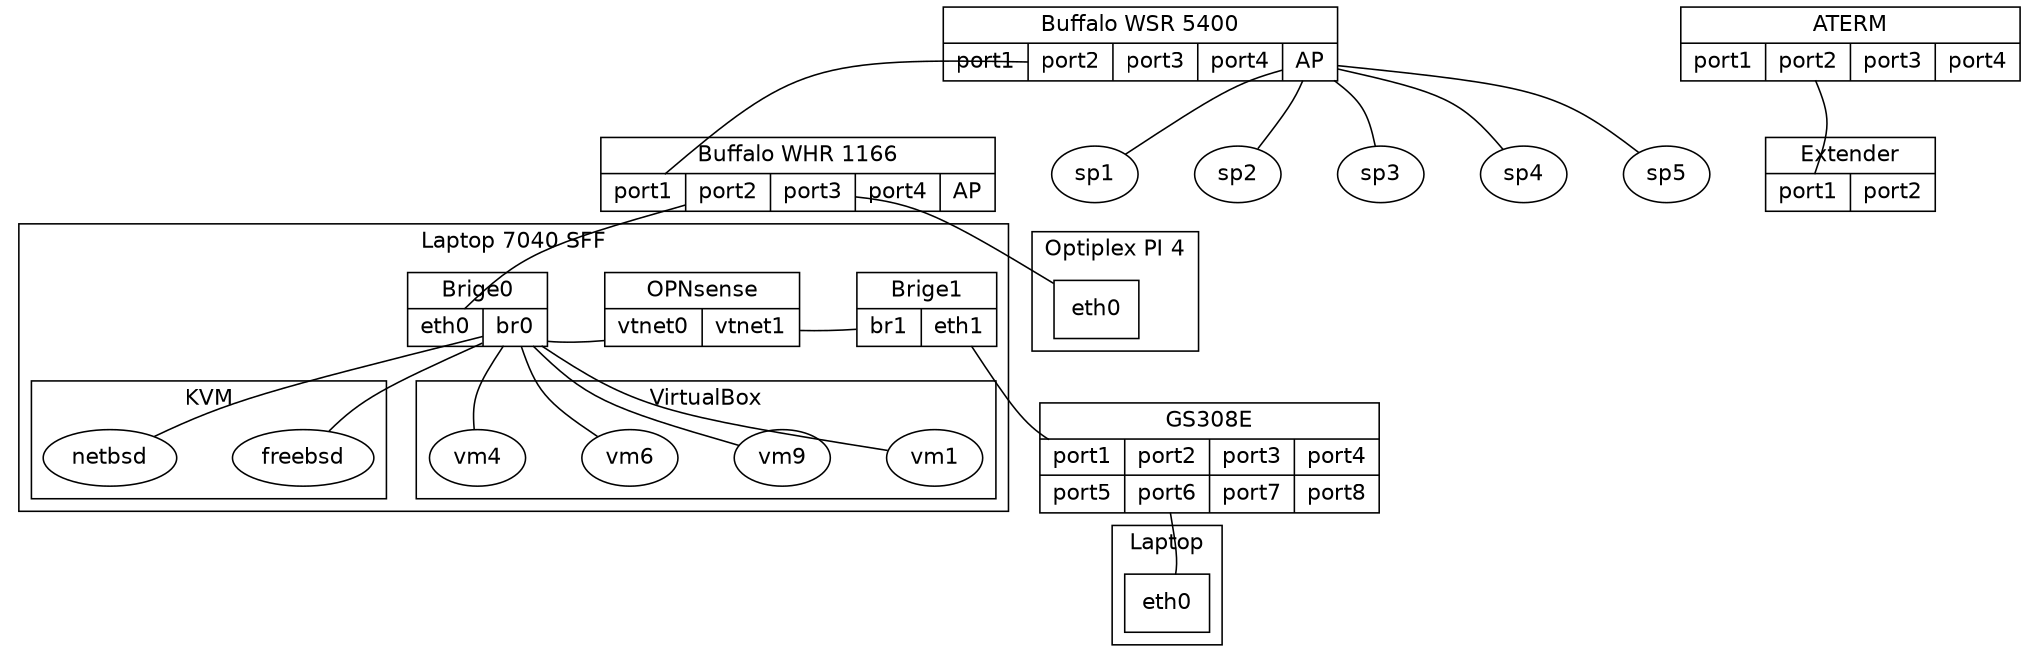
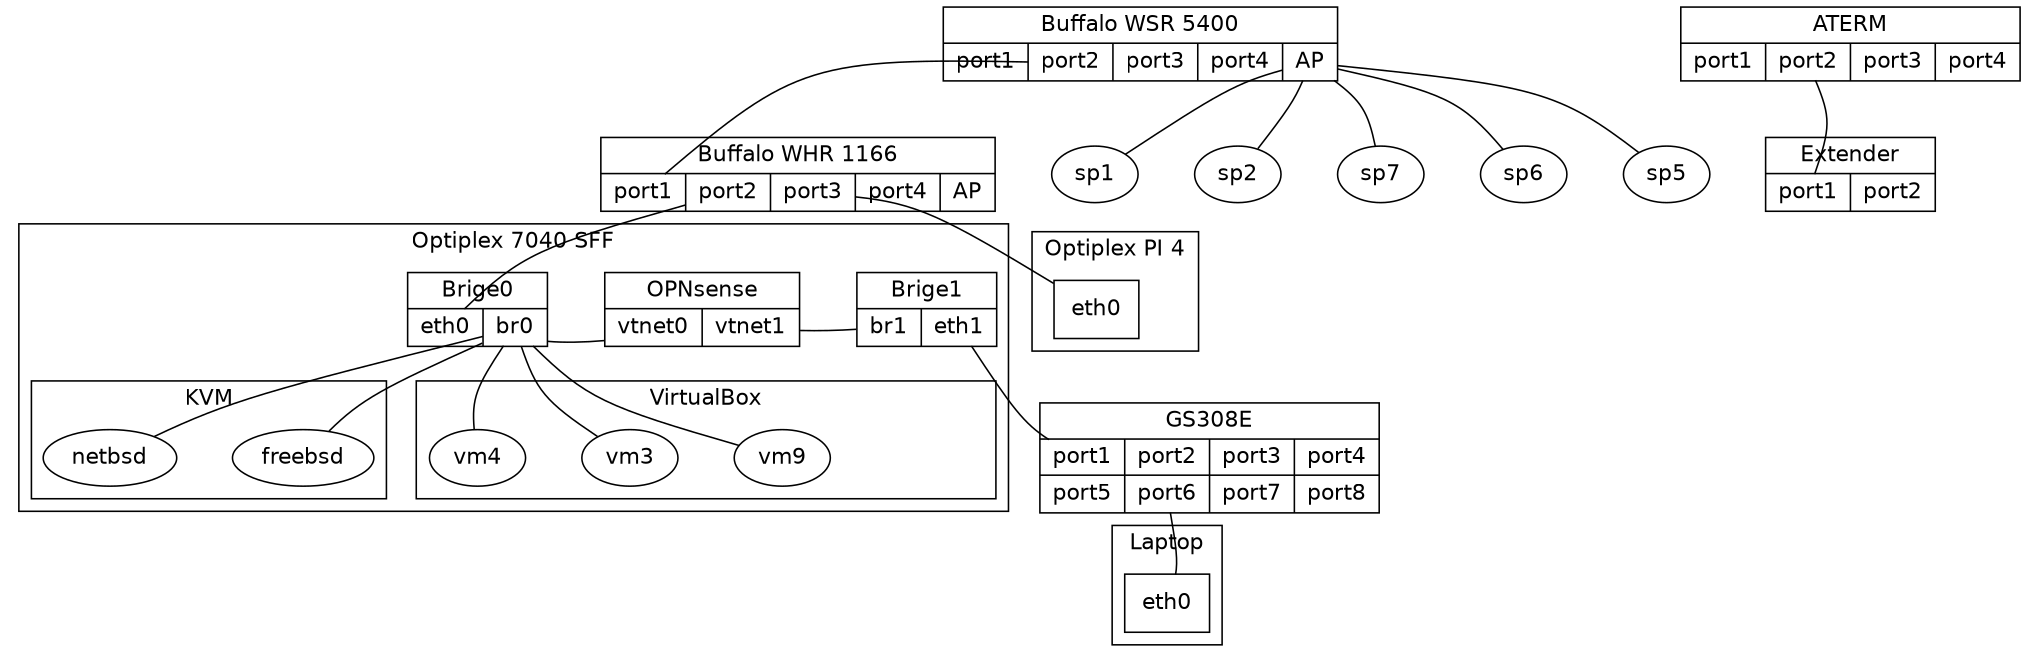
node "sp3": label "sp3" -> "sp7"
node "sp4": label "sp4" -> "sp6"
cluster "Laptop 7040 SFF": label "Laptop 7040 SFF" -> "Optiplex 7040 SFF"
node "vm6": label "vm6" -> "vm3"
node "vm1": removed
